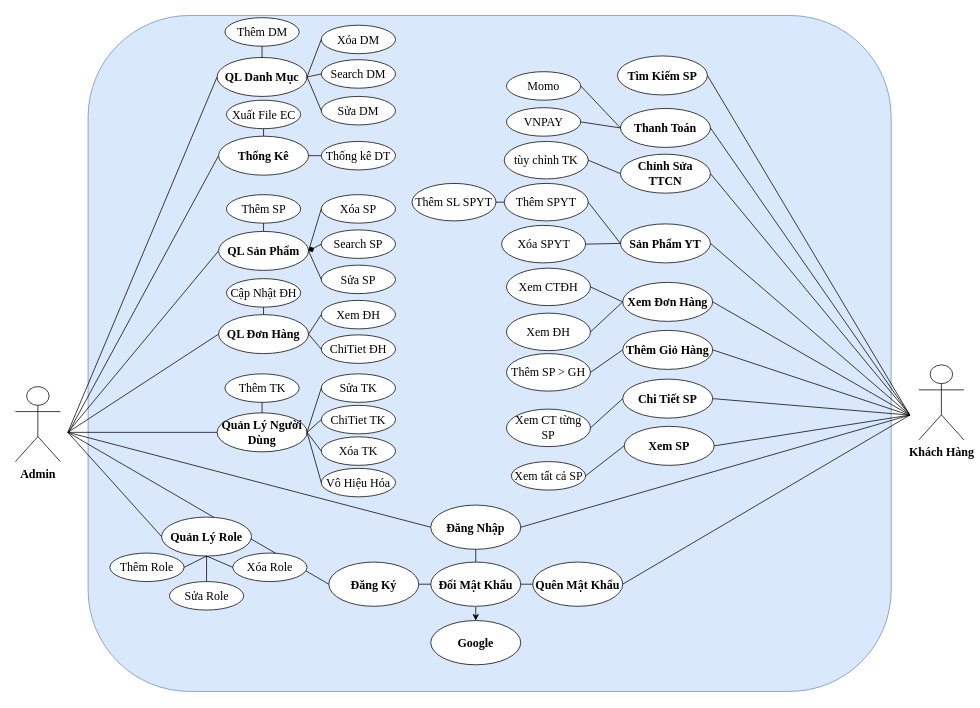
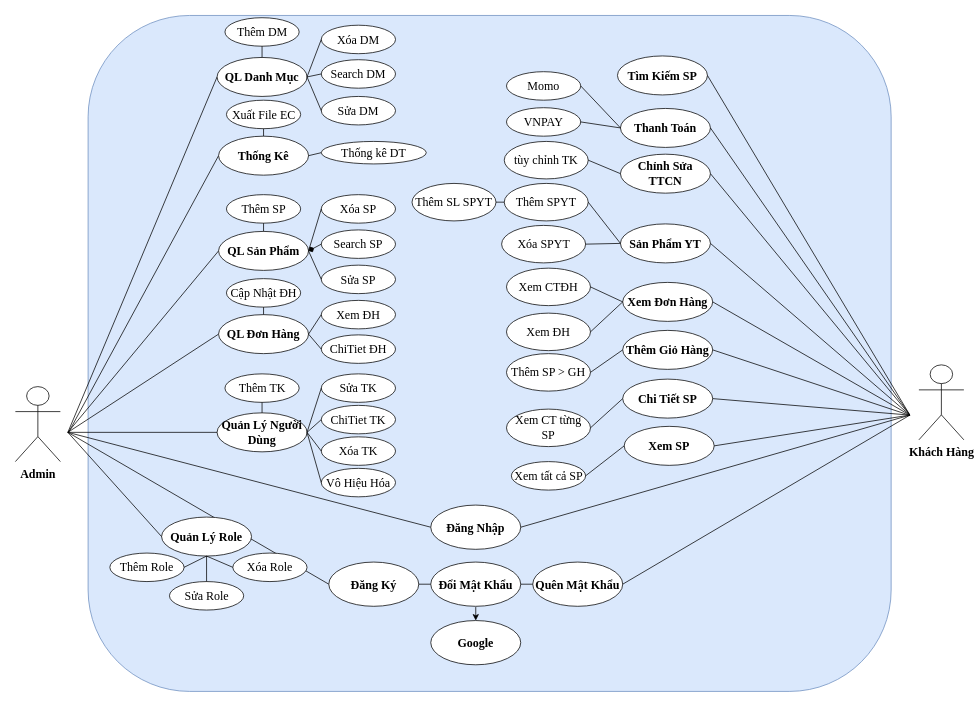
node "Thống kê DT": size 74x29 -> 105x23
edge "Đăng Nhập" -- "Đổi Mật Khẩu": removed
